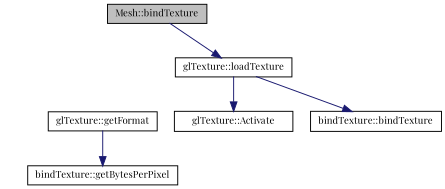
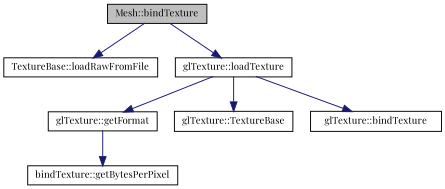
node "TextureBase::loadRawFromFile": added
edge "glTexture::loadTexture" -> "glTexture::getFormat": added
node "glTexture::Activate": label "glTexture::Activate" -> "glTexture::TextureBase"
node "bindTexture::bindTexture": label "bindTexture::bindTexture" -> "glTexture::bindTexture"
